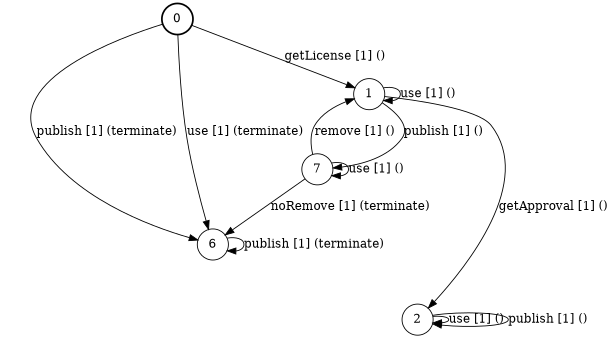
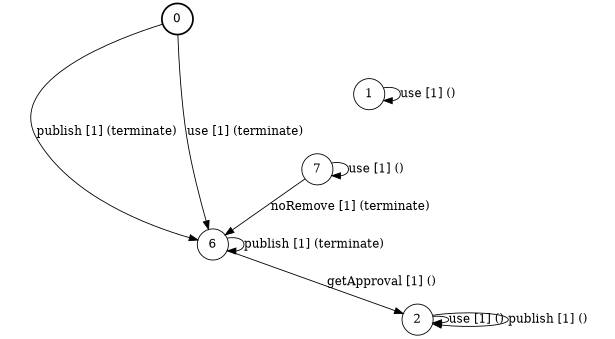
edge "0" -> "1": removed, label "getLicense [1] ()"
edge "7" -> "1": removed, label "remove [1] ()"
edge "1" -> "7": removed, label "publish [1] ()"
edge "1" -> "2": now "6" -> "2"
